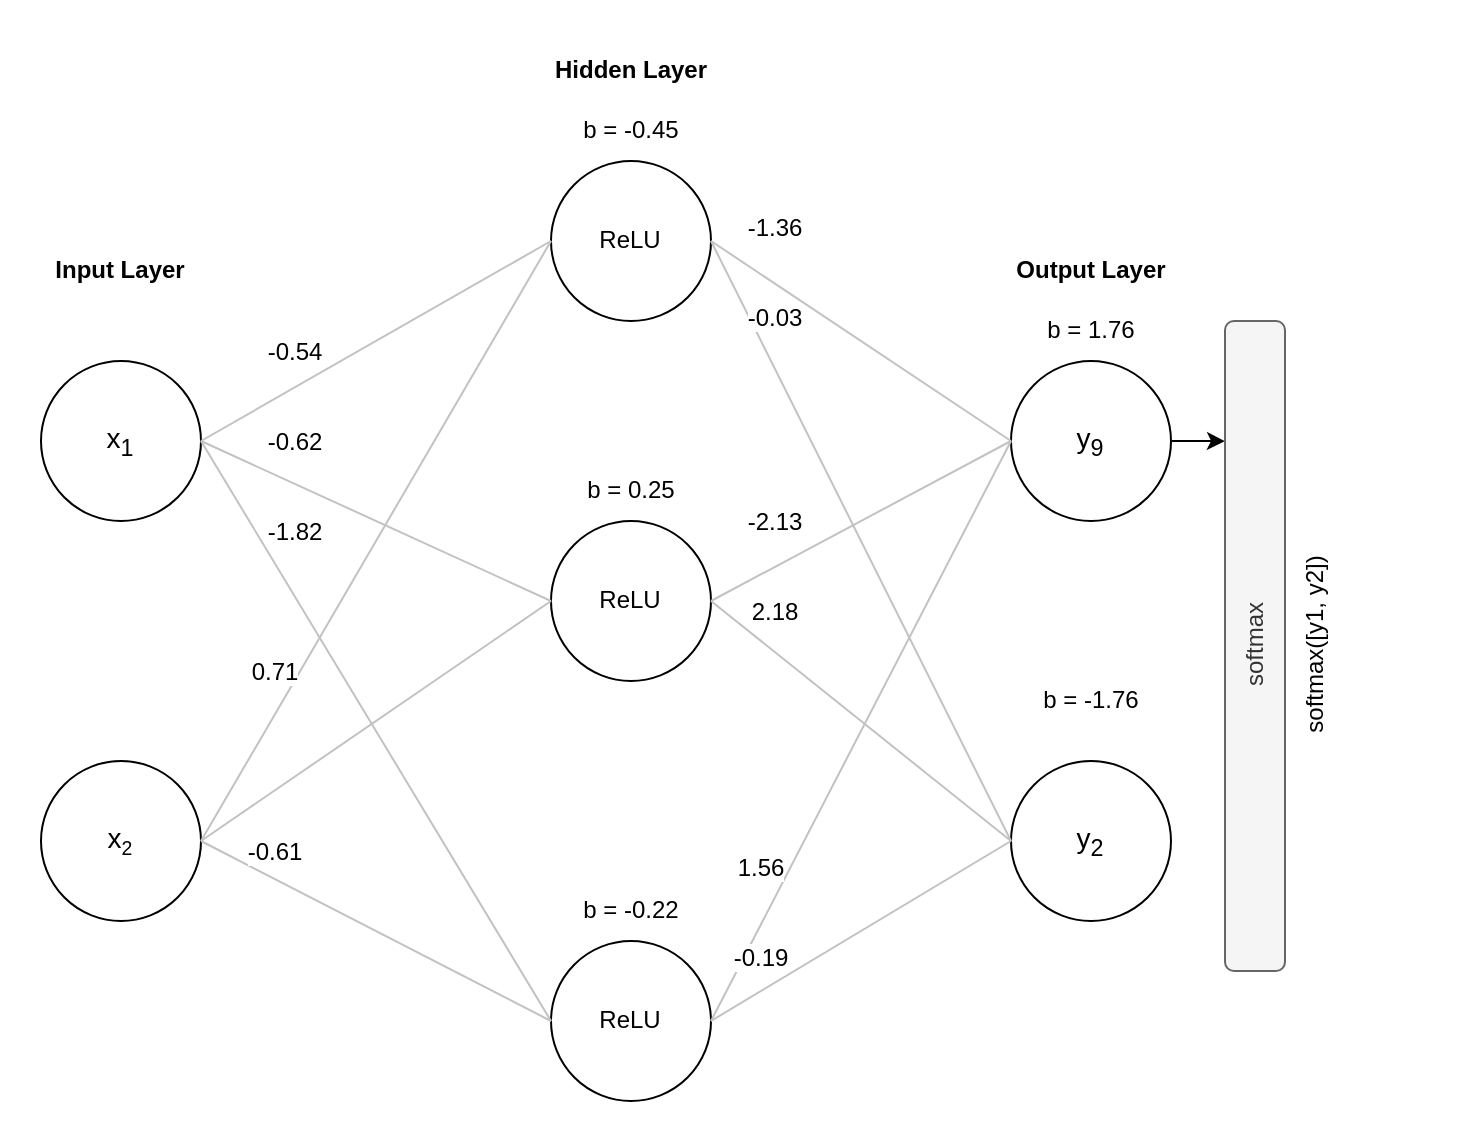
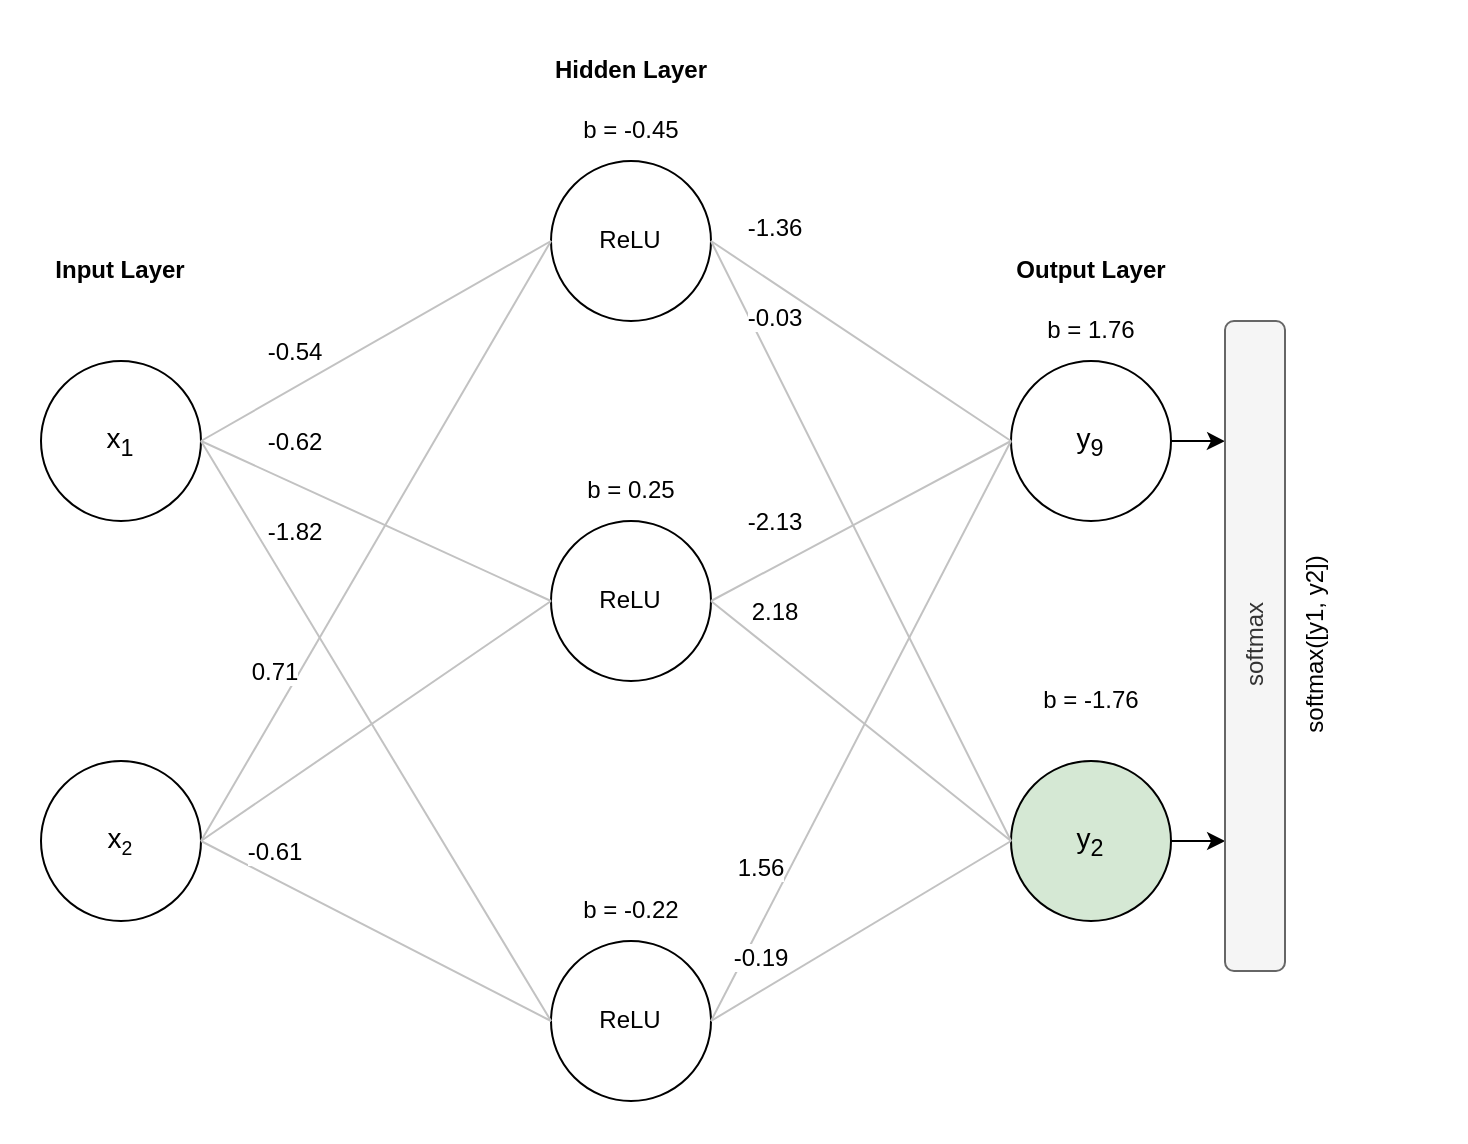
node "y2": fillcolor #ffffff -> #d5e8d4
edge "y2" -> "softmax": added
